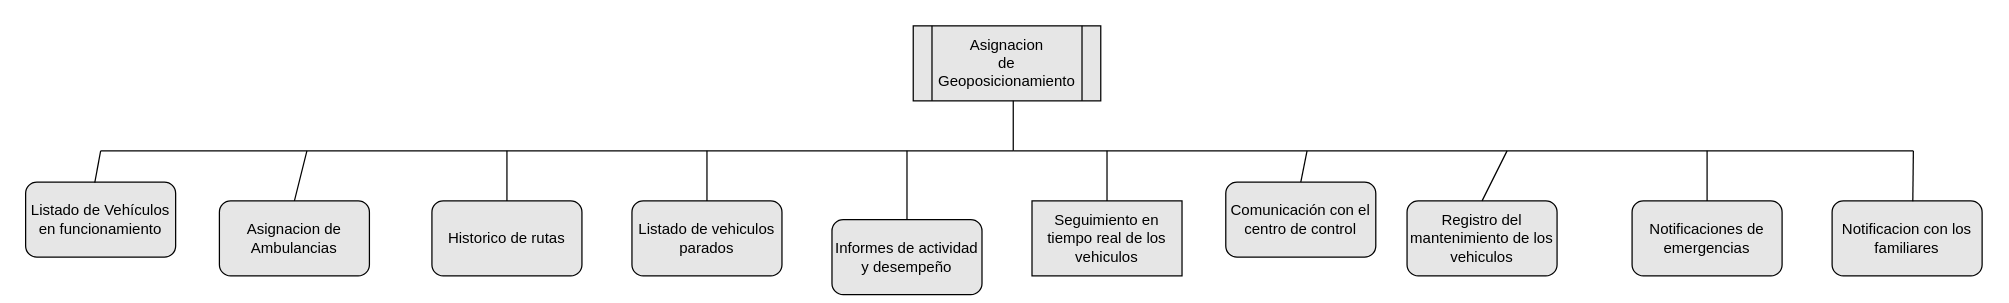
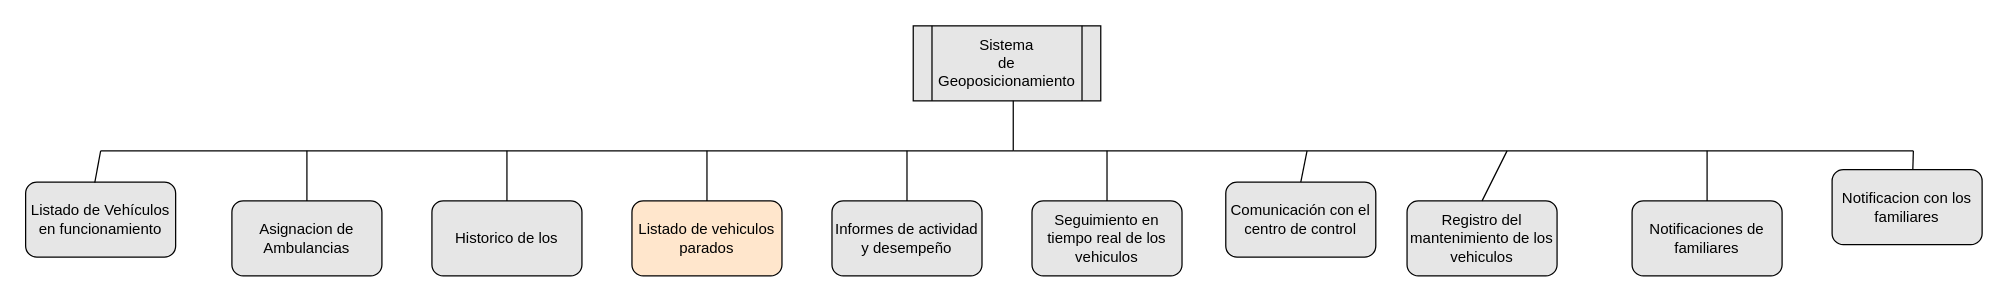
node "Asignacion de Geoposicionamiento": label "Asignacion de Geoposicionamiento" -> "Sistema de Geoposicionamiento"
node "Asignacion de Ambulancias": moved (294, 238) -> (307, 238)
node "Historico de rutas": label "Historico de rutas" -> "Historico de los"
node "Listado de vehiculos parados": fillcolor #e6e6e6 -> #ffe6cc
node "Seguimiento en tiempo real de los vehiculos": shape rectangle -> rounded rectangle
node "Notificaciones de emergencias": label "Notificaciones de emergencias" -> "Notificaciones de familiares"
node "Notificacion con los familiares": moved (1907, 238) -> (1907, 207)
node "Informes de actividad y desempeño": moved (907, 257) -> (907, 238)
